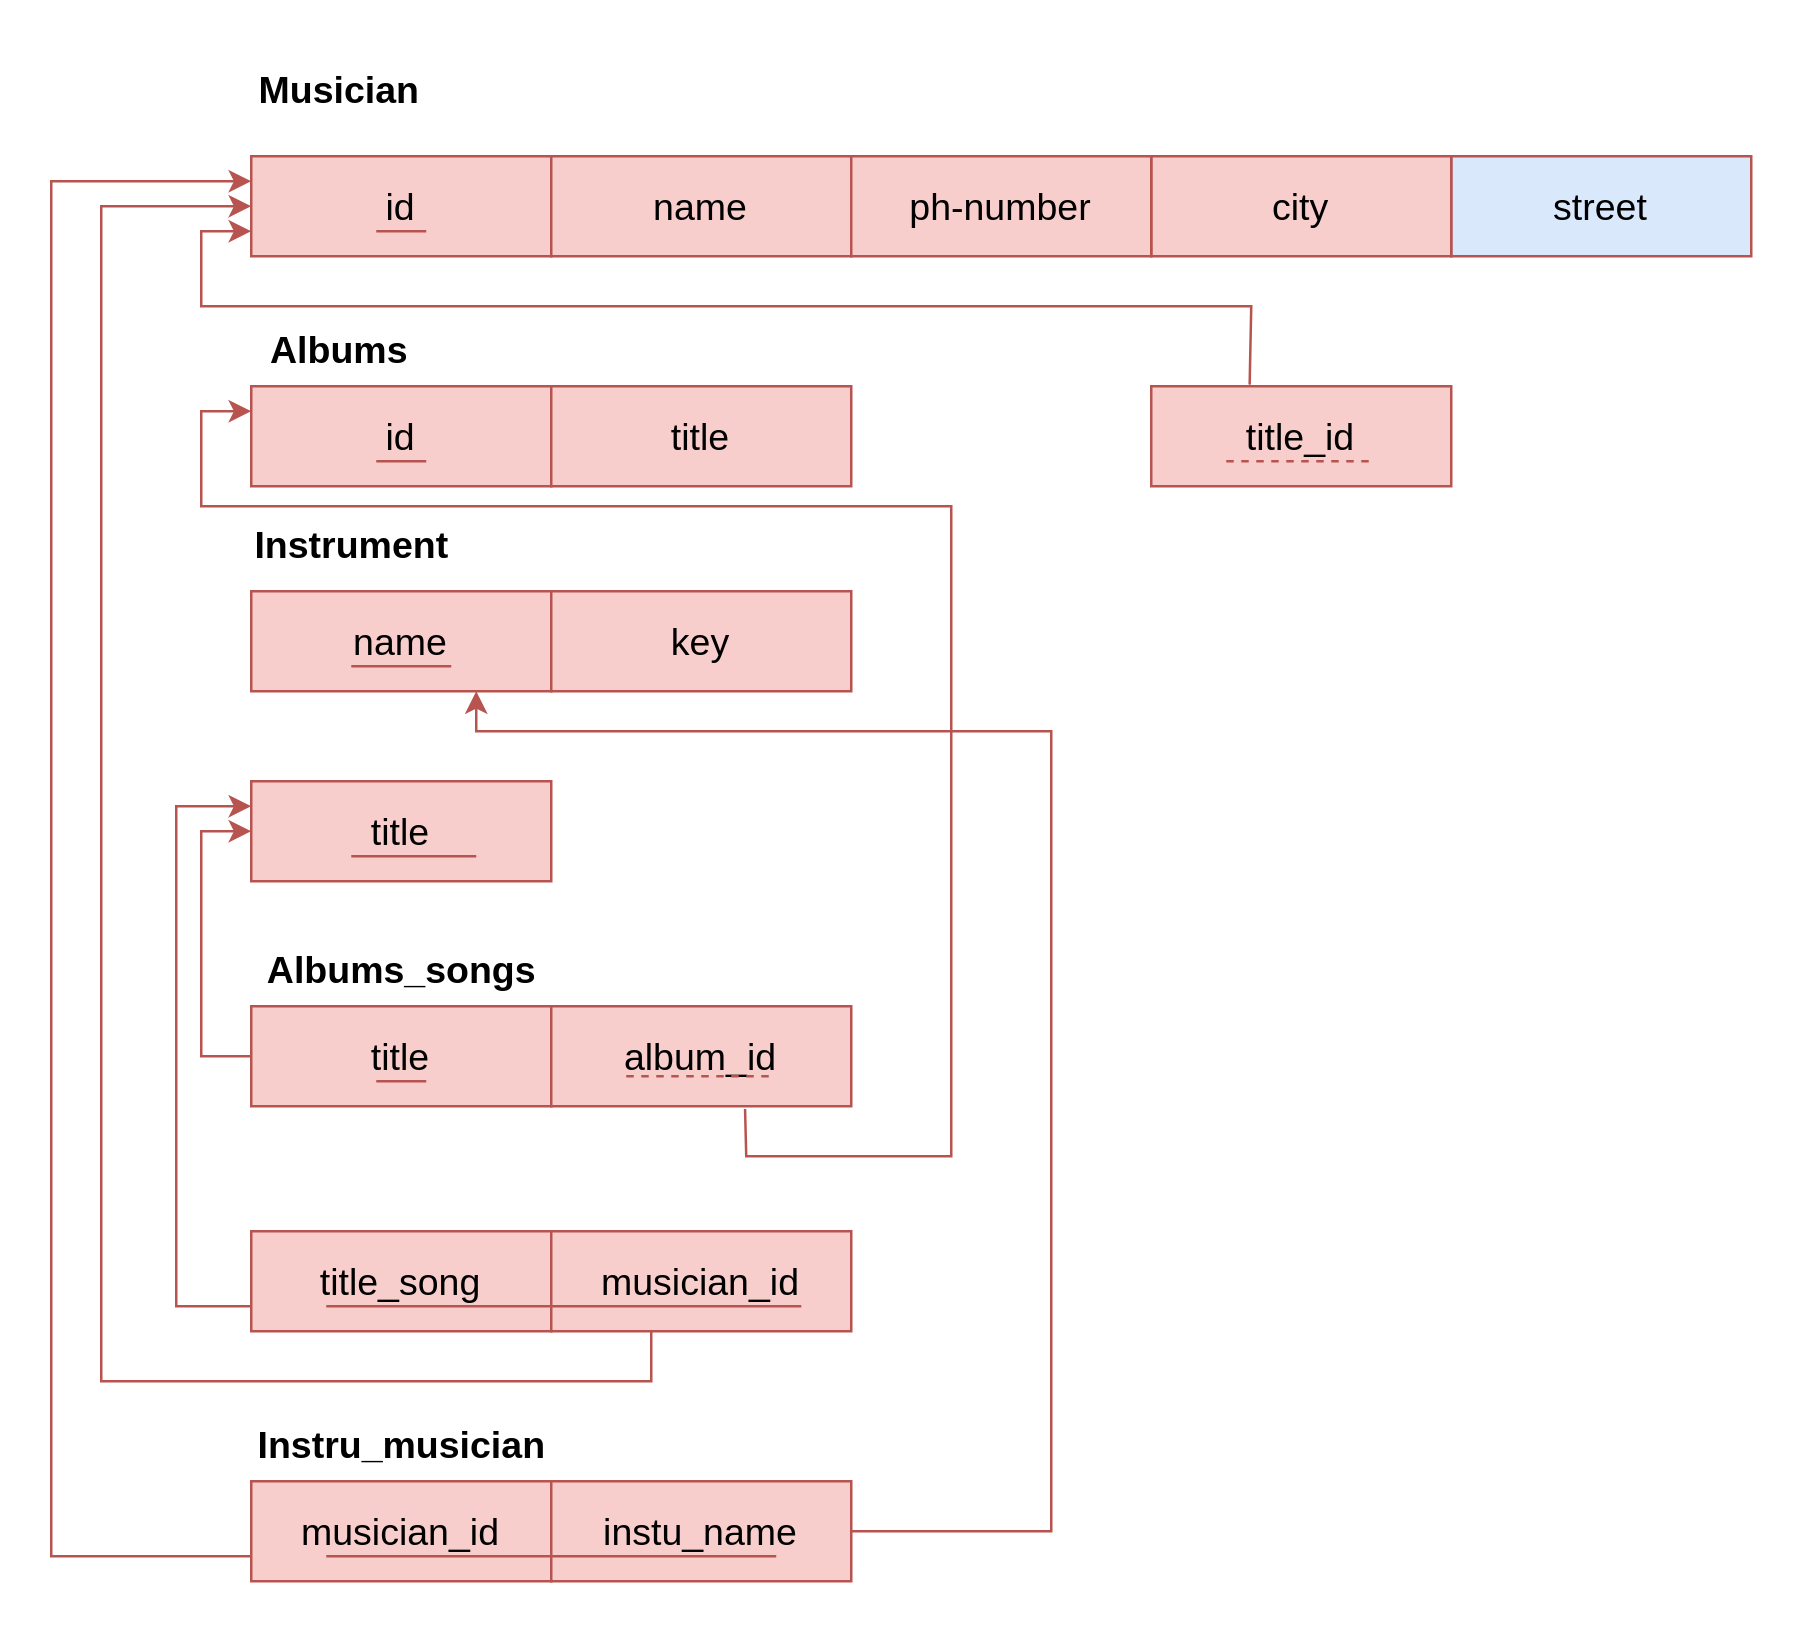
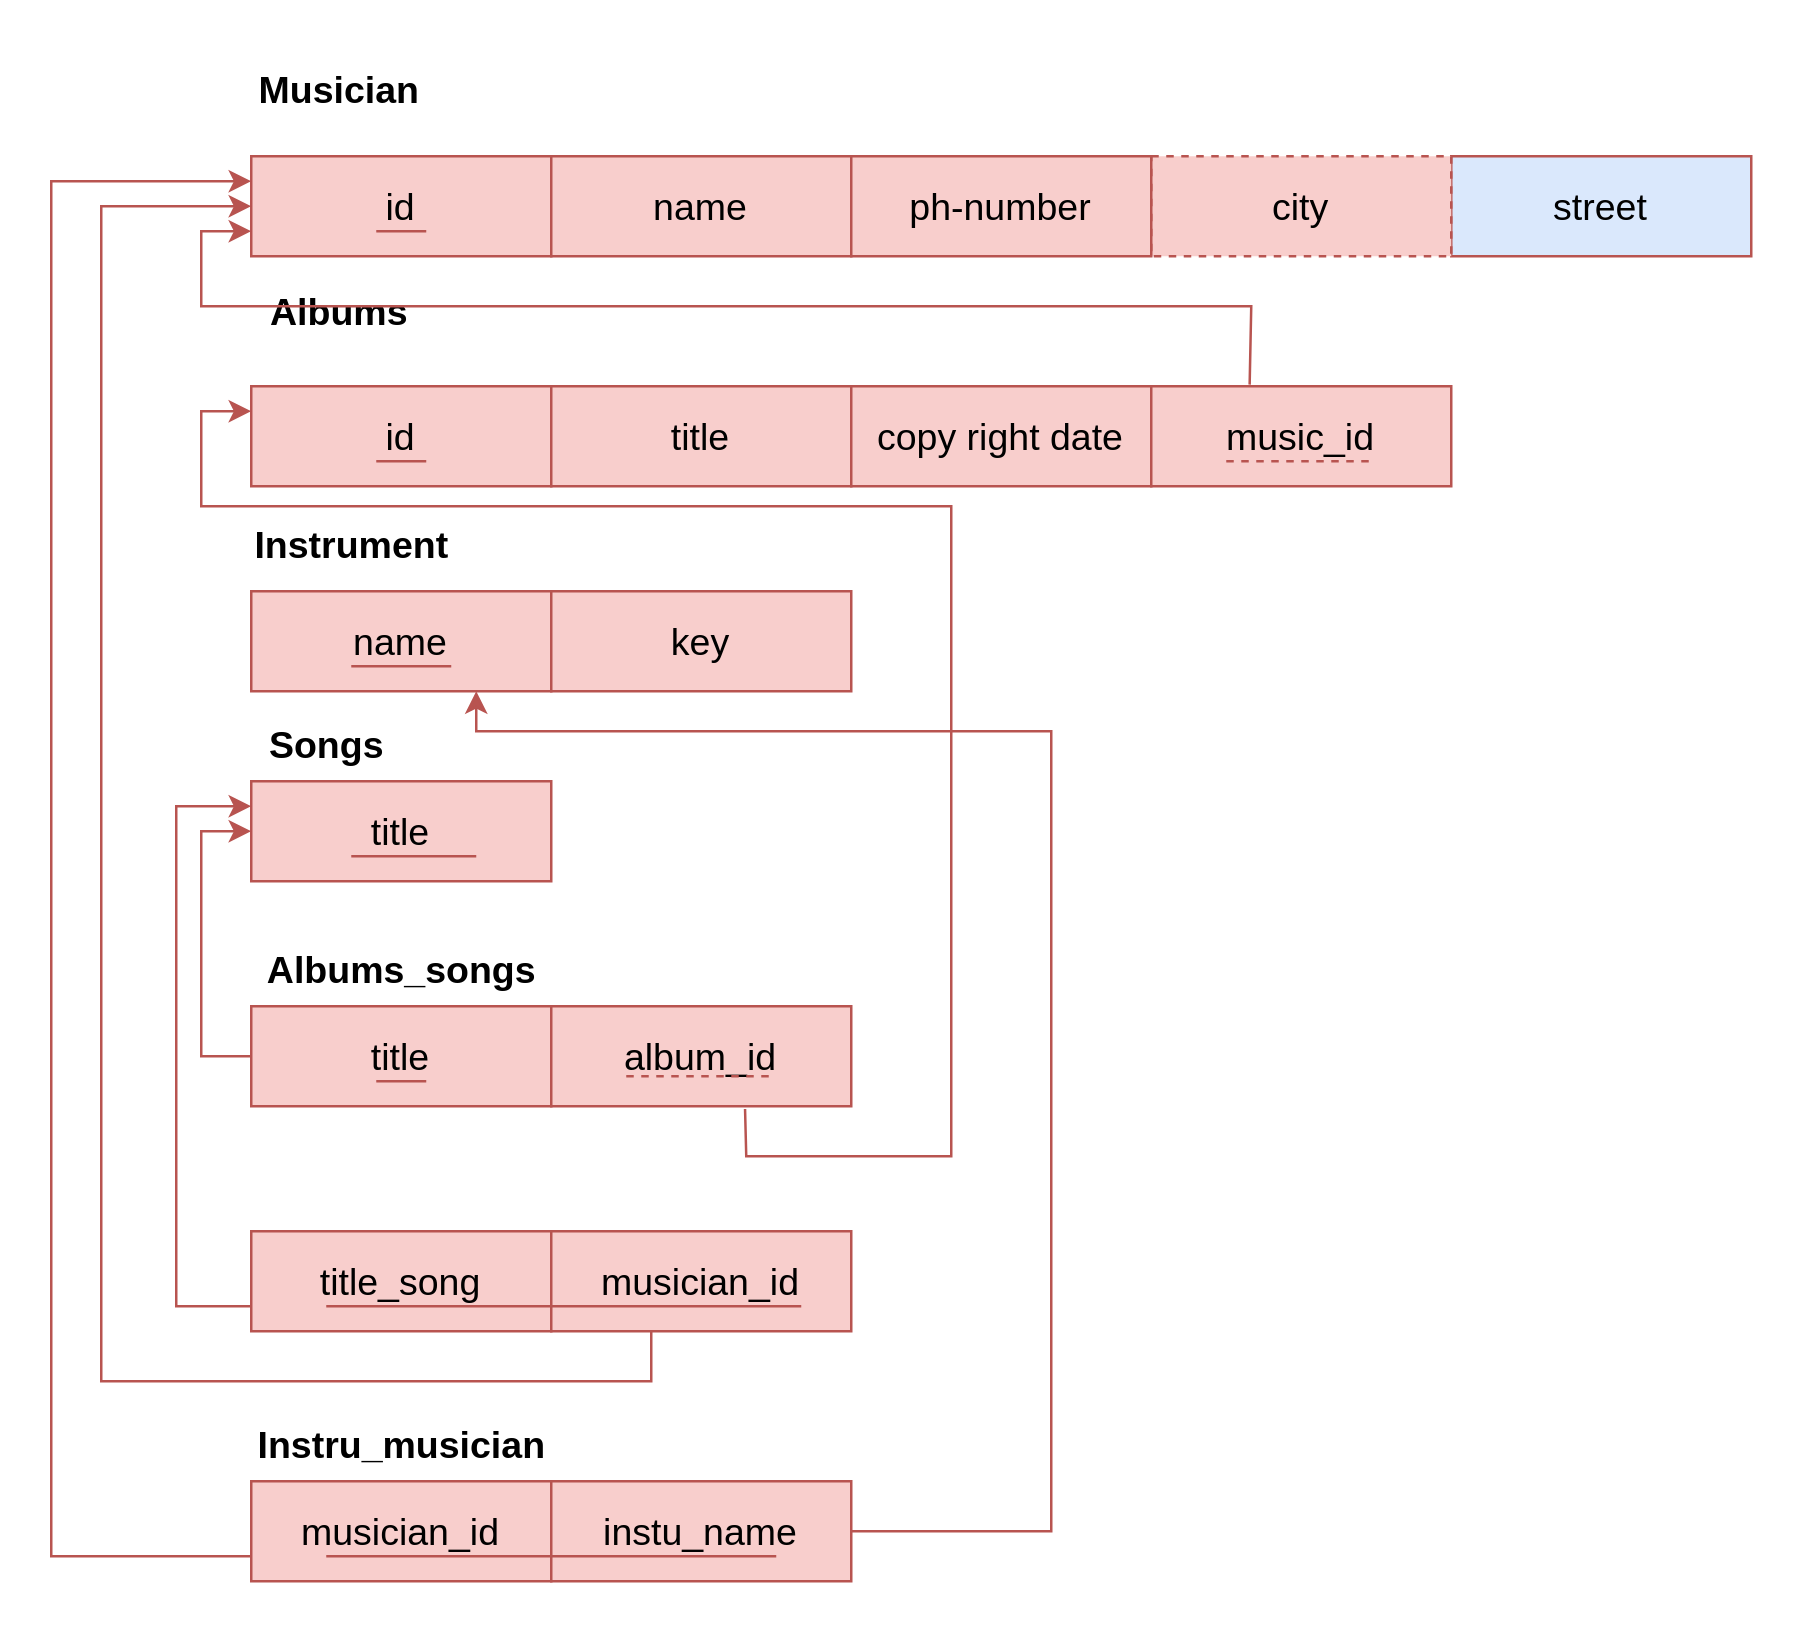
node "city": style solid -> dashed
node "Albums": moved (339, 349) -> (339, 311)
node "copy right date": added
node "title_id": label "title_id" -> "music_id"
node "Songs": added
